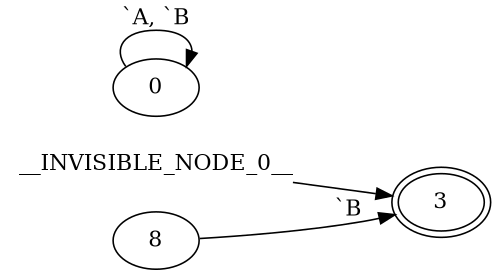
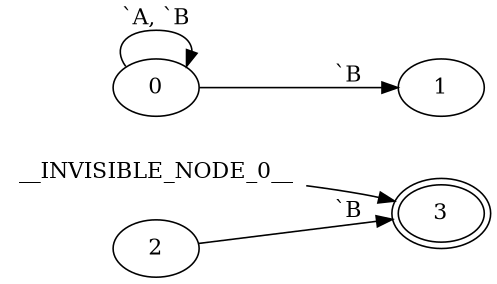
node "1": added
node "8": label "8" -> "2"
